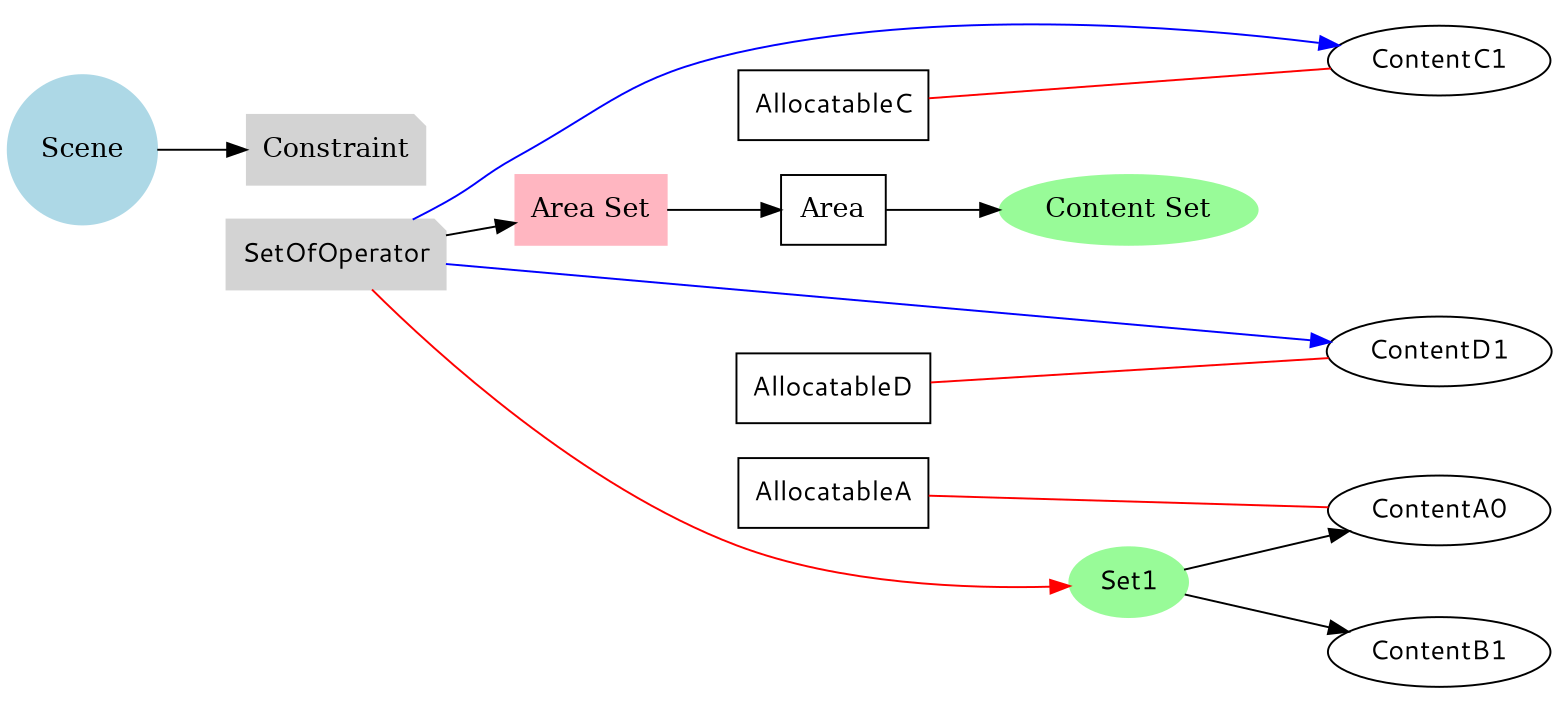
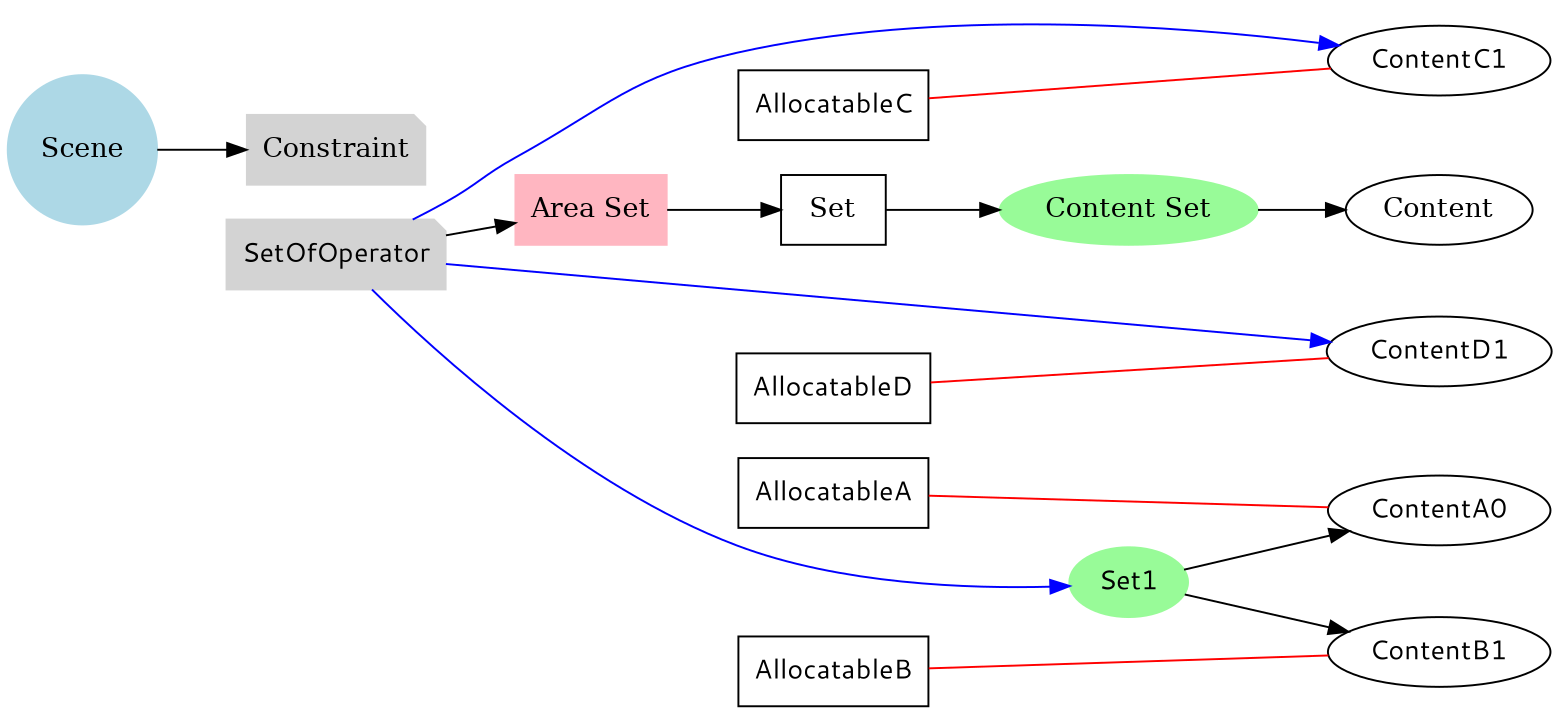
node "Area": label "Area" -> "Set"
node "Content": added
edge "SetOfOperator" -> "Set1": color red -> blue
node "AllocatableB": added
